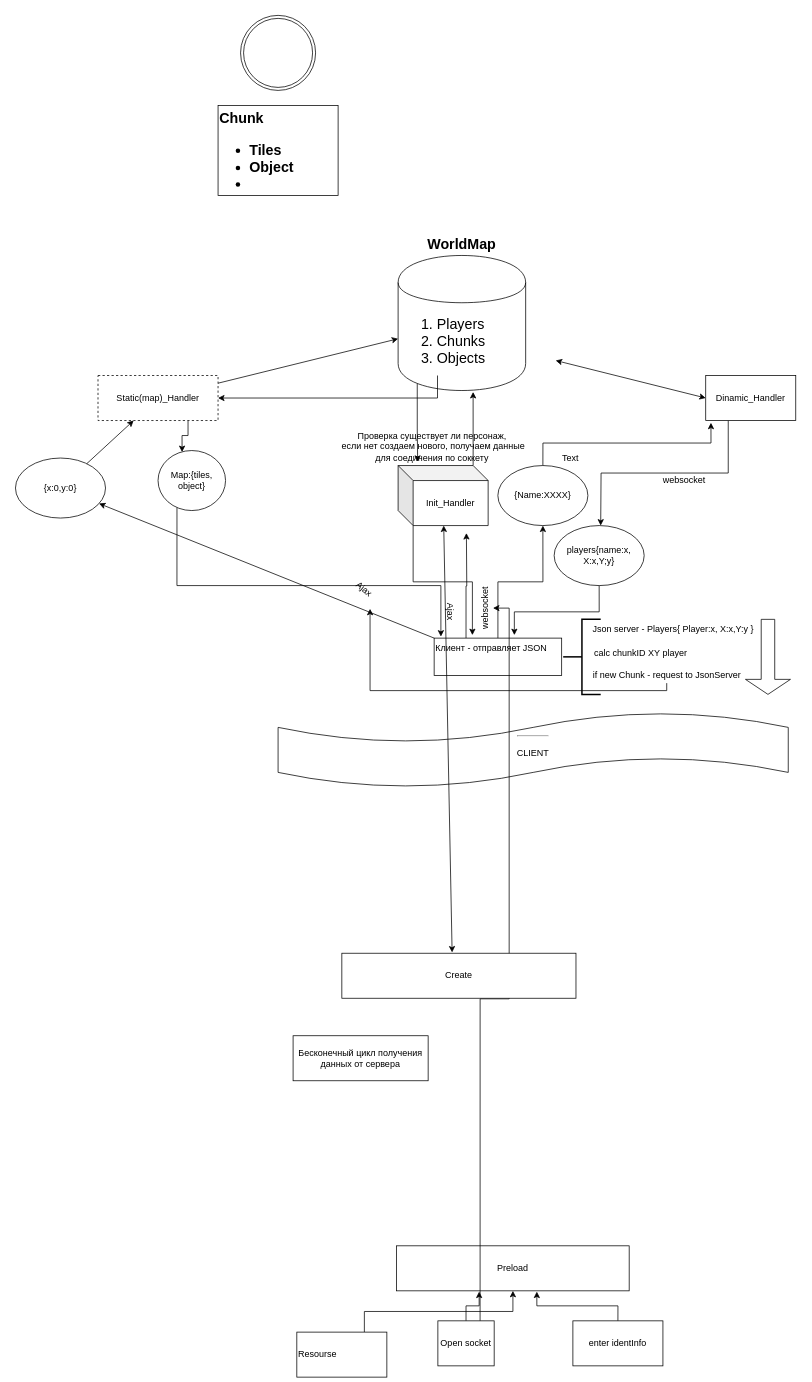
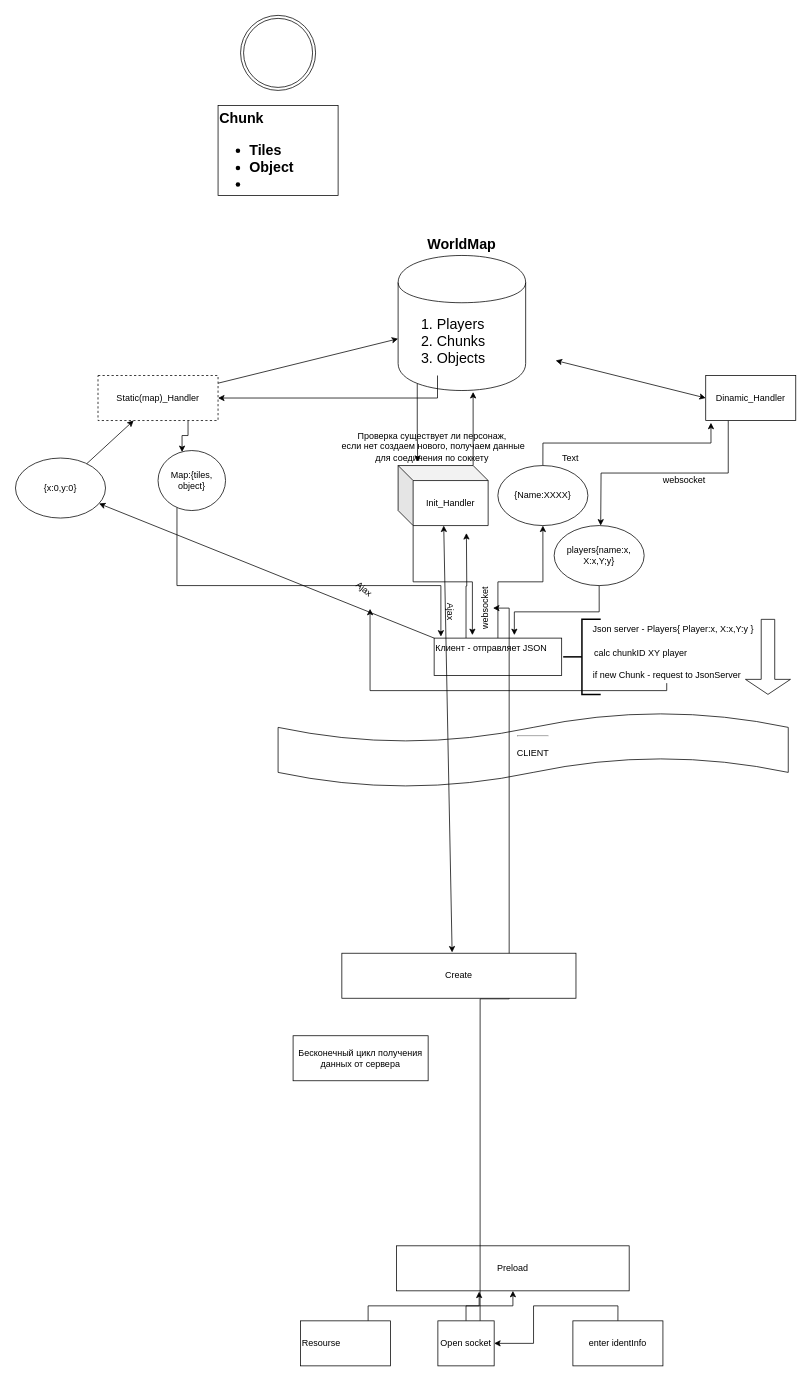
edge "enter identInfo" -> "Preload": now "enter identInfo" -> "Open socket"
node "Resourse": moved (342, 1354) -> (345, 1343)
